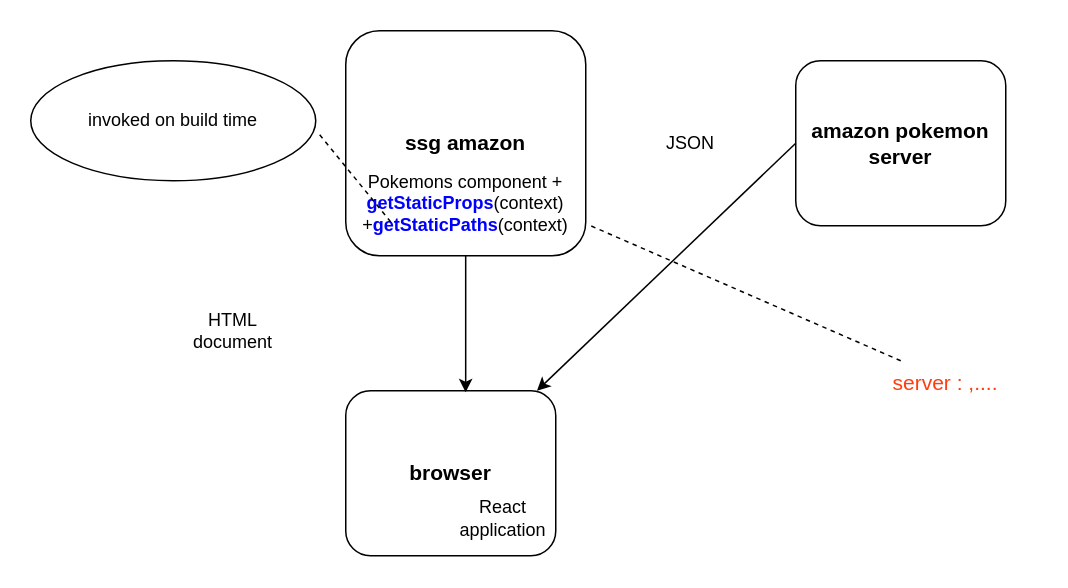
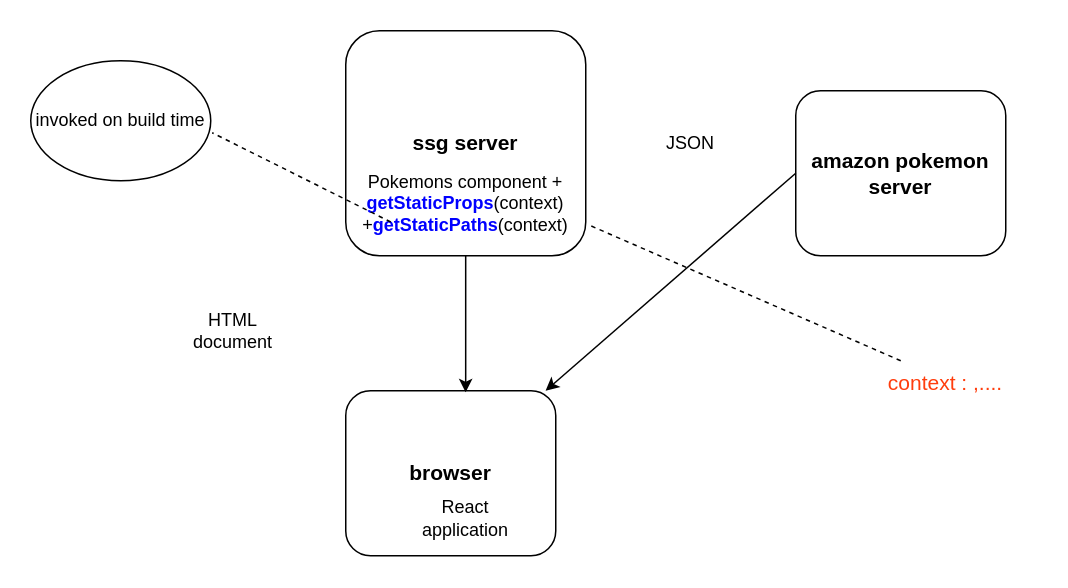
node "invoked on build time": size 285x120 -> 180x120
node "ssg amazon": label "ssg amazon" -> "ssg server"
node "amazon pokemon server": moved (901, 143) -> (901, 173)
node "server : ,....": label "server : ,...." -> "context : ,...."
node "React application": moved (503, 518) -> (466, 518)
